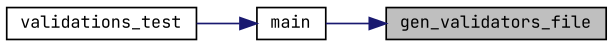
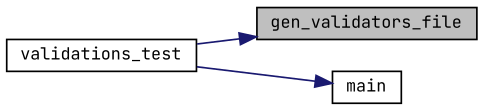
edge "main" -> "gen_validators_file": now "validations_test" -> "gen_validators_file"
